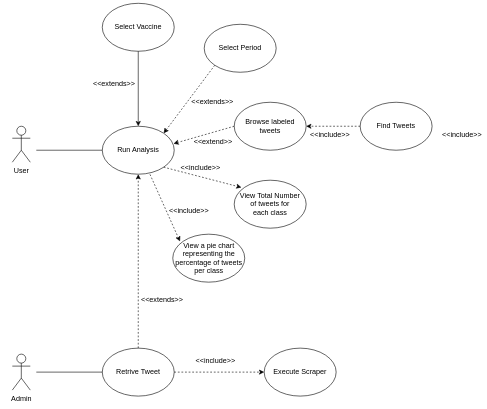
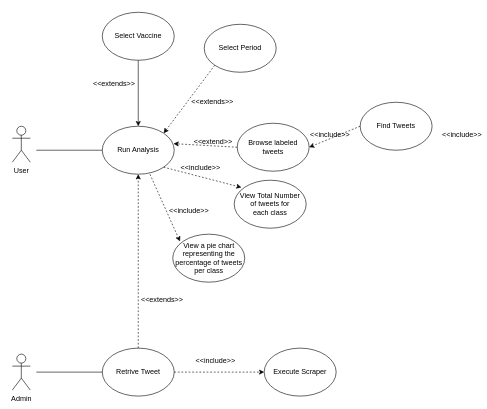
node "Select Vaccine": moved (138, 27) -> (138, 36)
node "Browse labeled tweets": moved (270, 126) -> (273, 147)
